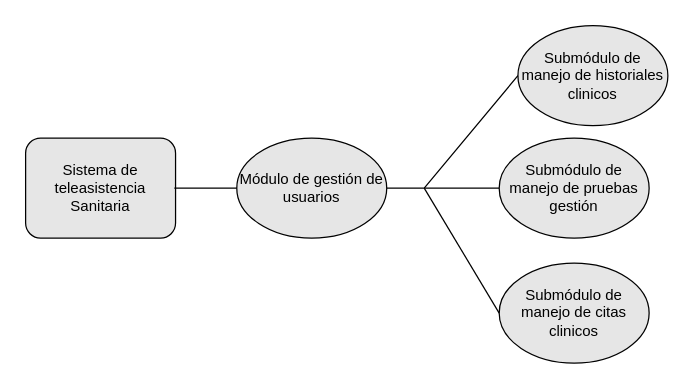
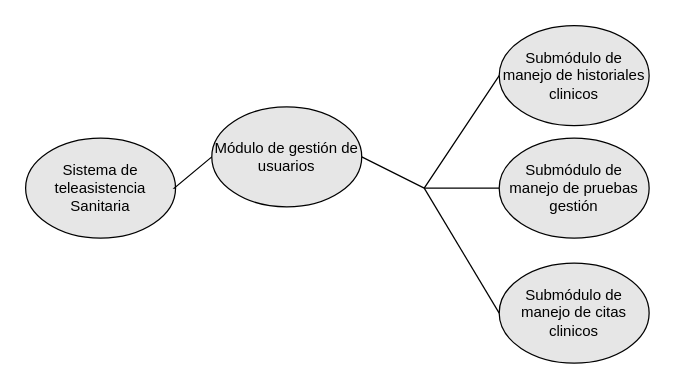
node "Submódulo de manejo de historiales clinicos": moved (593, 76) -> (574, 76)
node "Sistema de teleasistencia Sanitaria": shape rounded rectangle -> ellipse
node "Módulo de gestión de usuarios": moved (312, 188) -> (287, 157)
